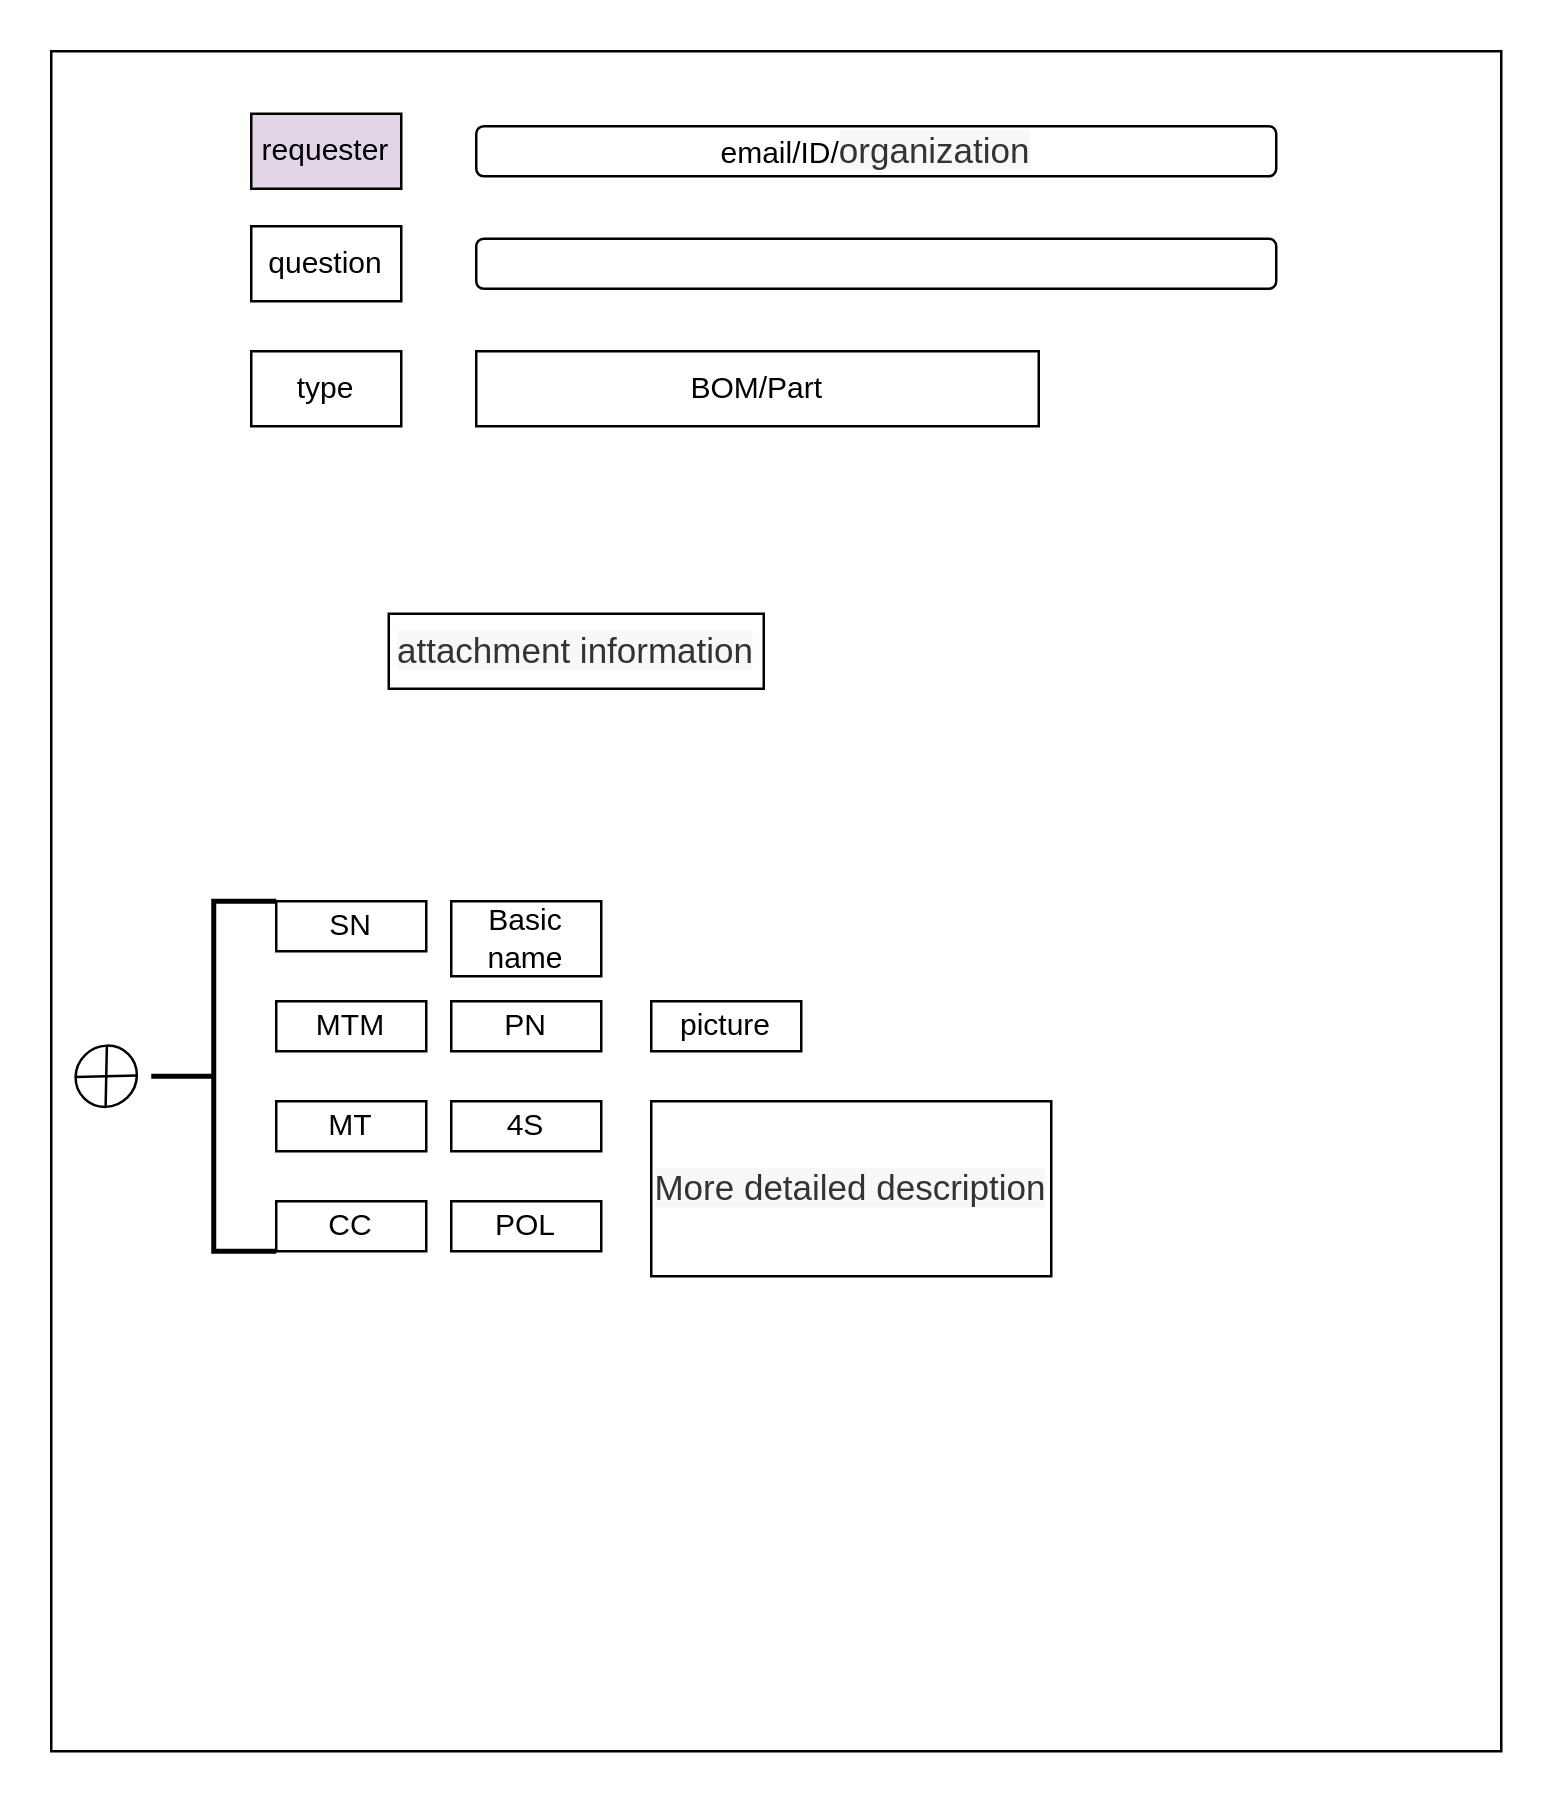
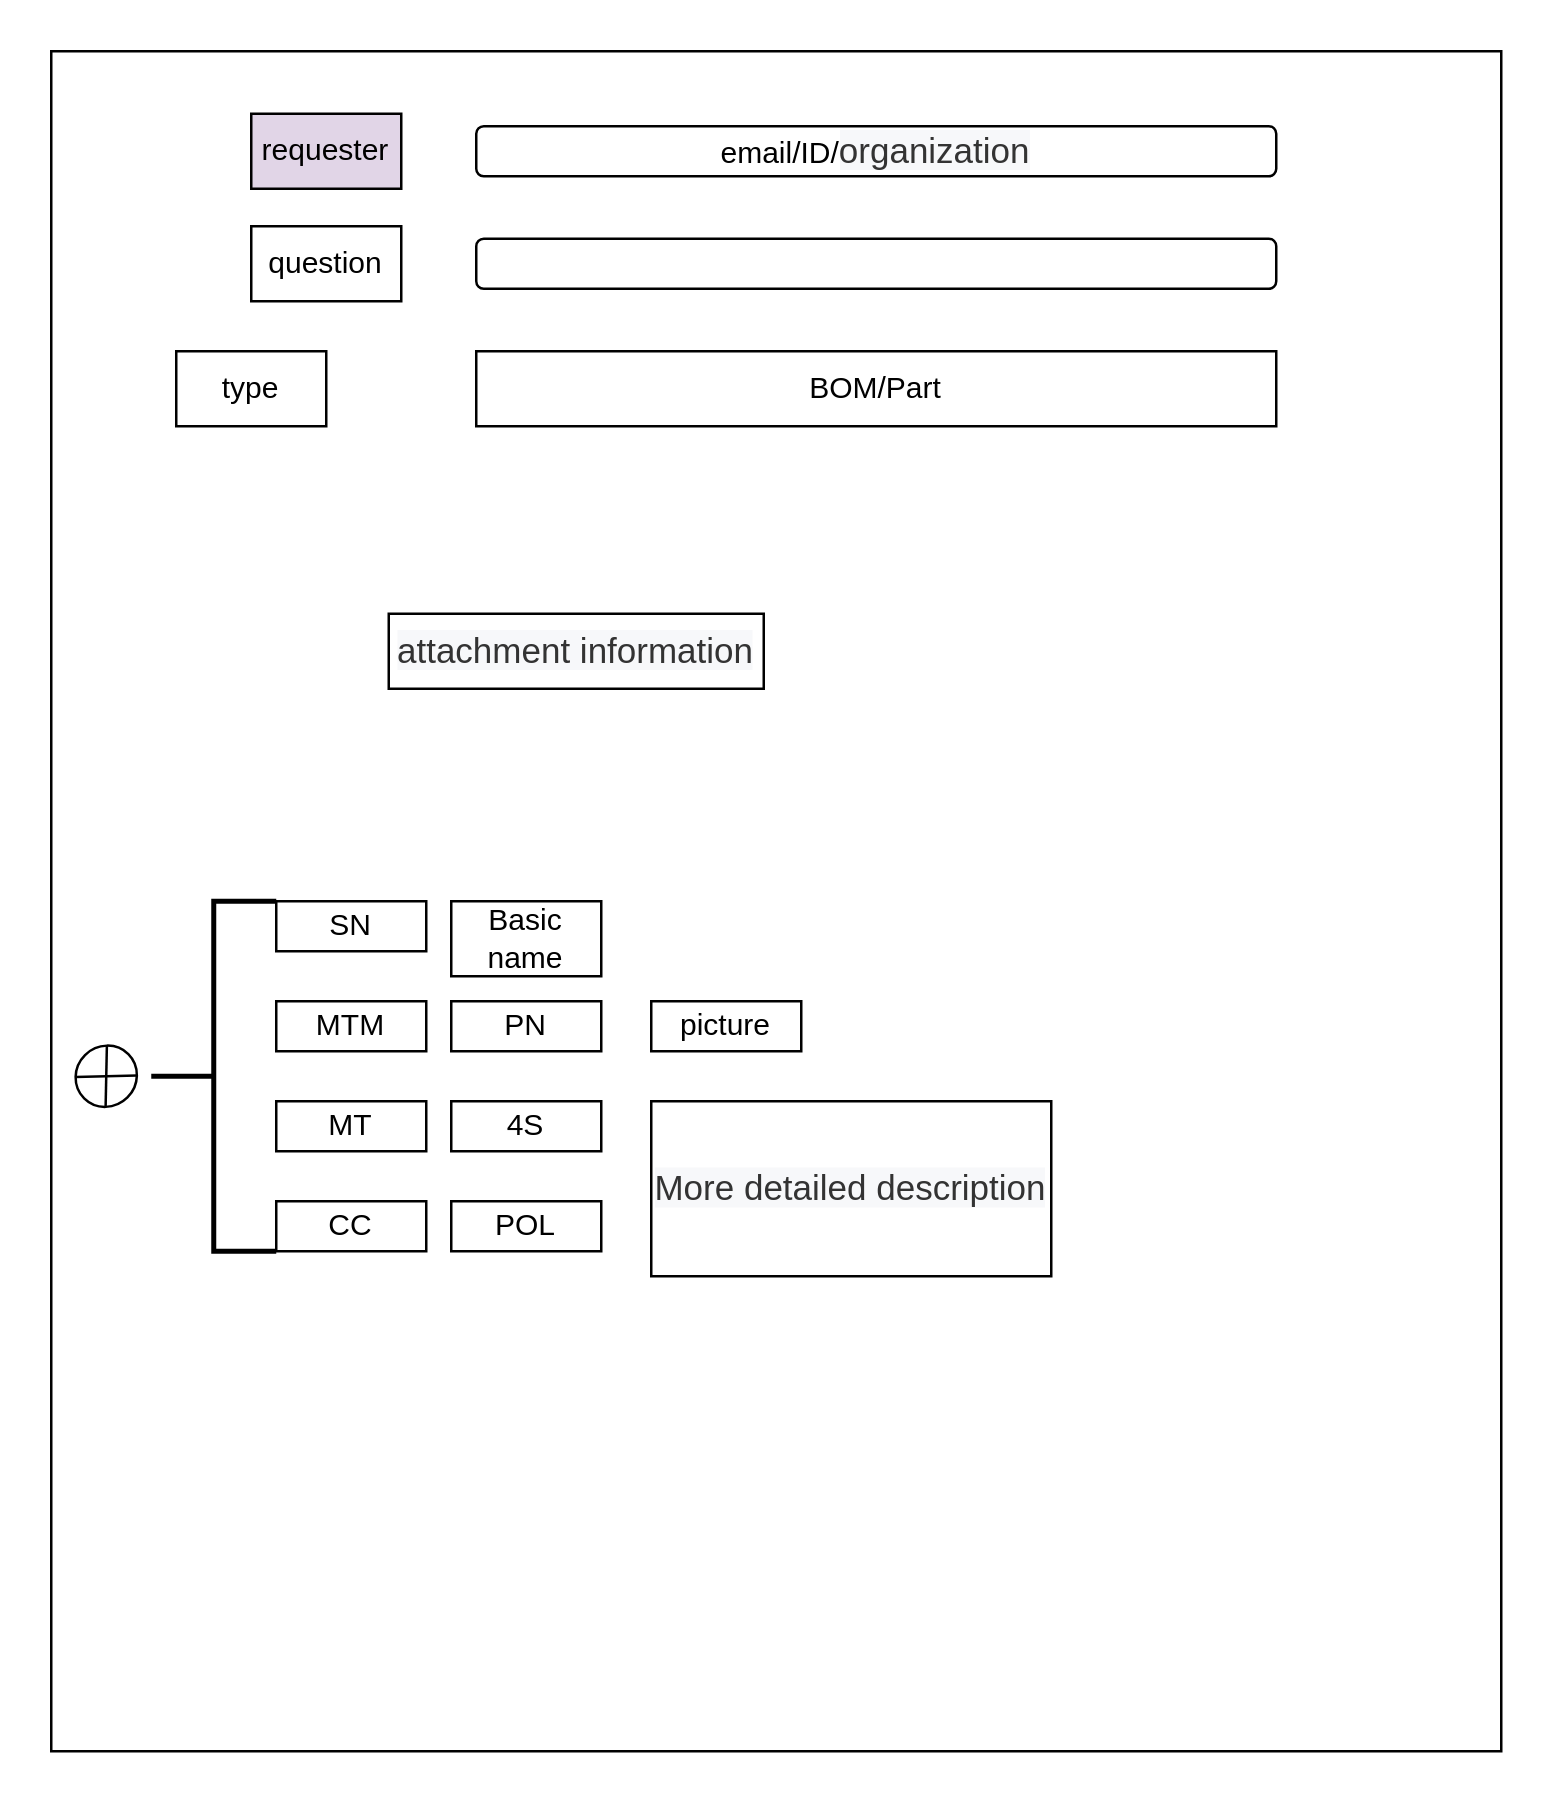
node "type": moved (326, 389) -> (251, 389)
node "BOM/Part": size 563x75 -> 800x75
